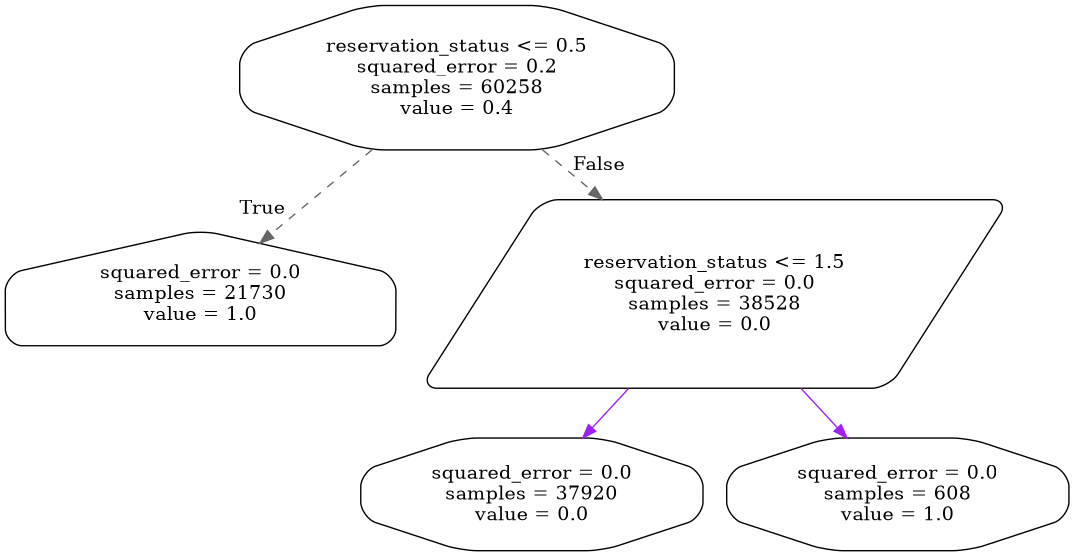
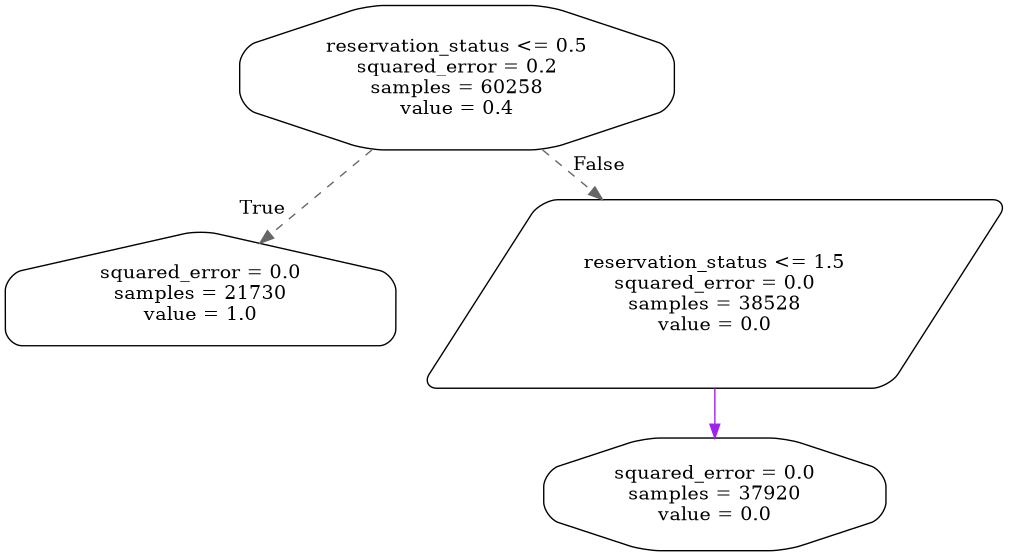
node "squared_error = 0.0 samples = 608 value = 1.0": removed
